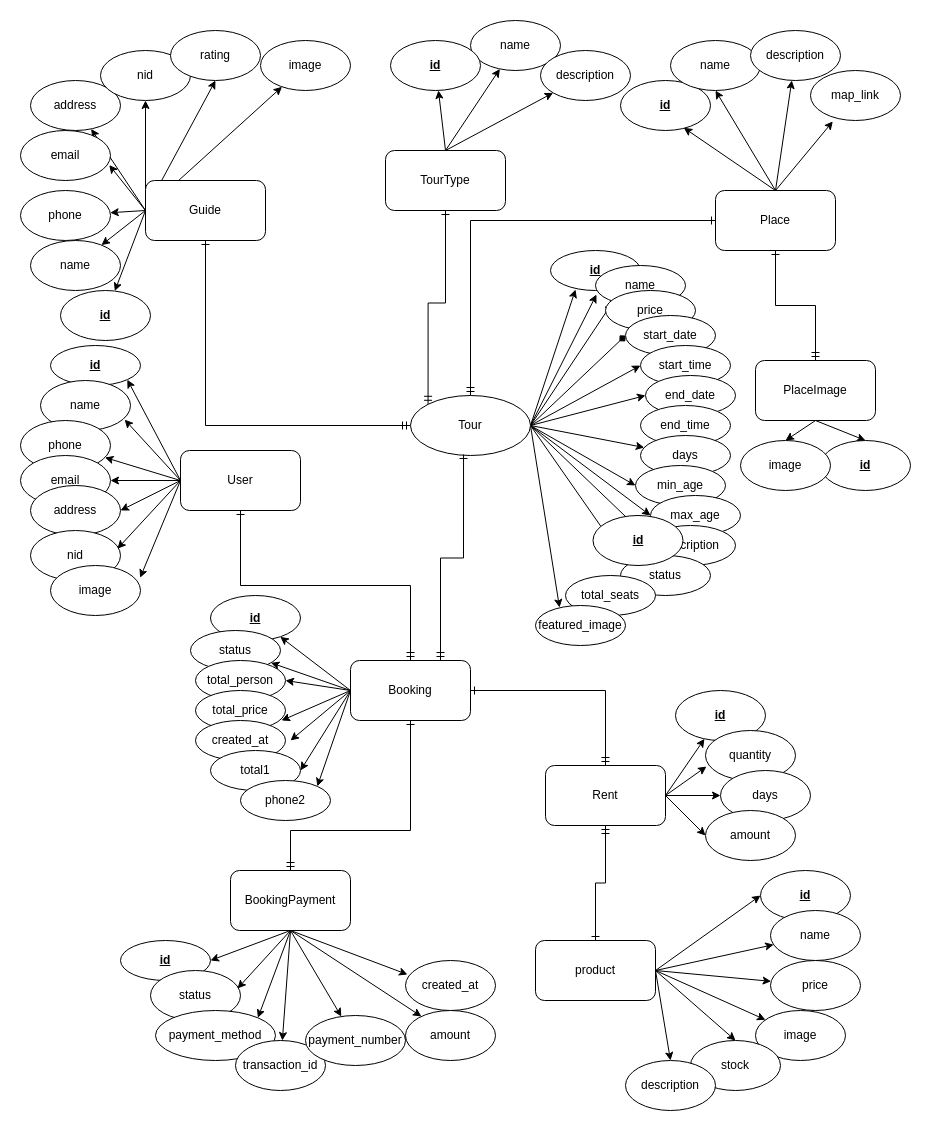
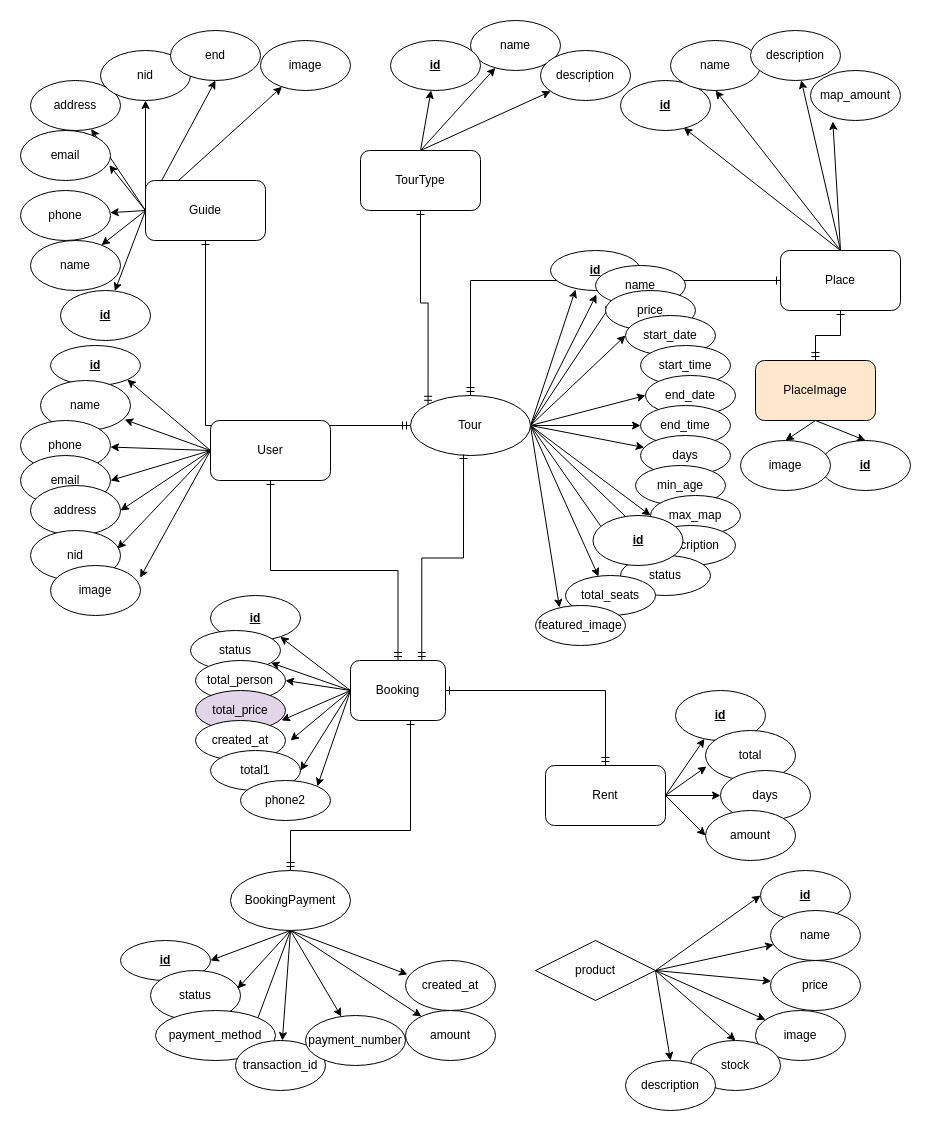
node "rating": label "rating" -> "end"
node "map_link": label "map_link" -> "map_amount"
node "TourType": moved (446, 181) -> (421, 181)
node "Place": moved (776, 221) -> (841, 281)
edge "Tour" -> "start_date": arrowhead diamond -> classic
node "PlaceImage": fillcolor #ffffff -> #ffe6cc
edge "Tour" -> "start_time": removed
edge "Tour" -> "end_time": added
edge "Tour" -> "min_age": removed
node "User": moved (241, 481) -> (271, 451)
edge "Tour" -> "total_seats": added
node "max_age": label "max_age" -> "max_map"
node "Booking": size 120x60 -> 95x60
node "total_price": fillcolor #ffffff -> #e1d5e7
node "quantity": label "quantity" -> "total"
edge "Rent" -- "product": removed
node "BookingPayment": shape rounded rectangle -> ellipse
node "product": shape rounded rectangle -> diamond
edge "BookingPayment" -> "payment_method": arrowhead classic -> none
